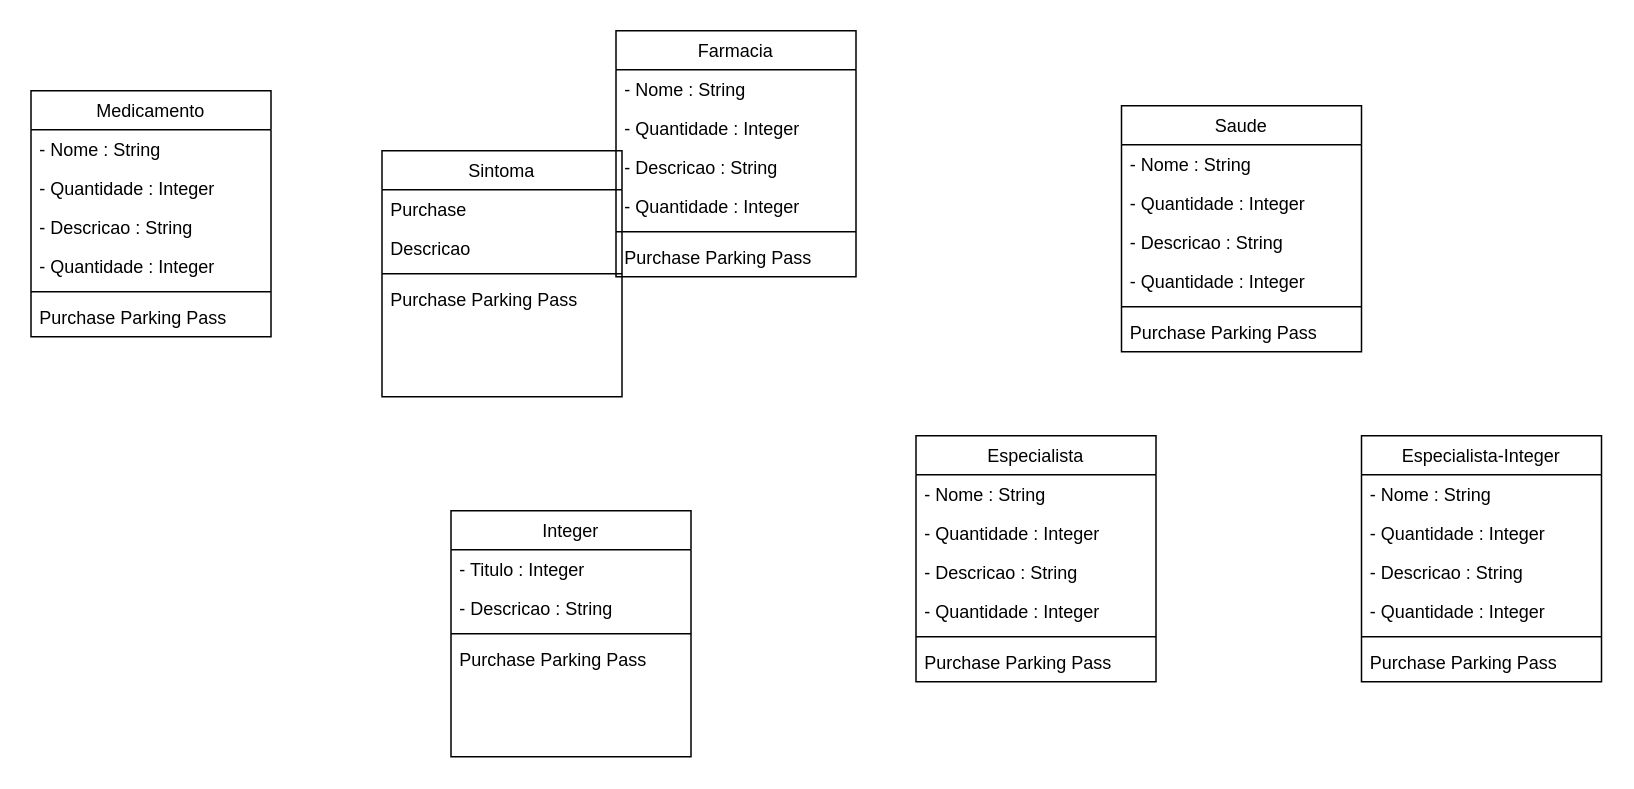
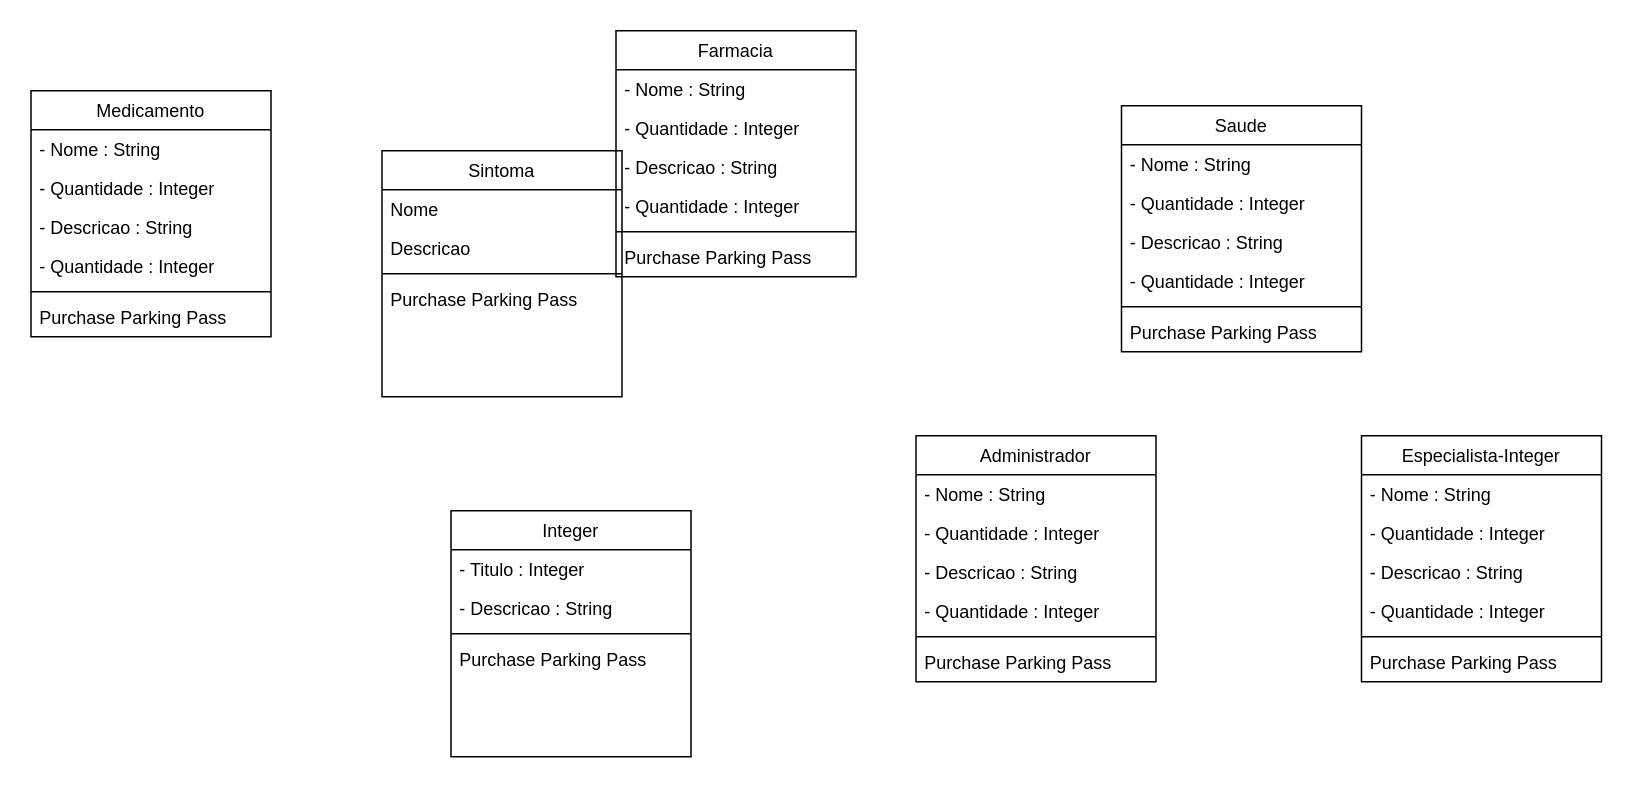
node "Purchase": label "Purchase" -> "Nome"
node "Especialista": label "Especialista" -> "Administrador"
